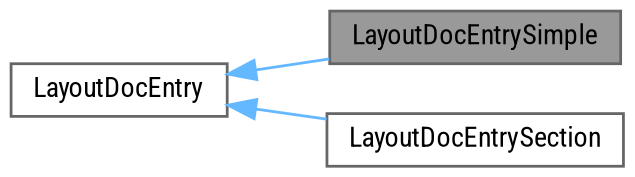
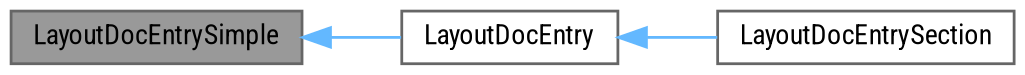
edge "LayoutDocEntrySimple" -> "LayoutDocEntry": reversed
